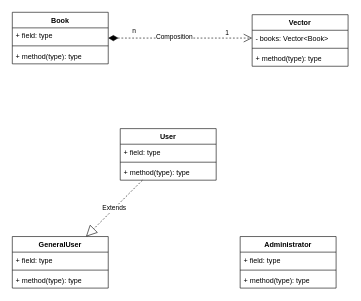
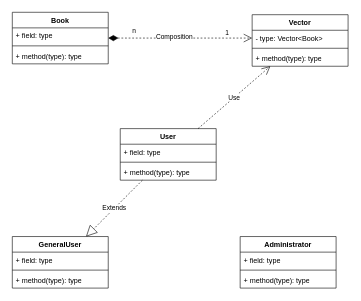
node "- books: Vector<Book>": label "- books: Vector<Book>" -> "- type: Vector<Book>"
edge "User" -> "Vector": added, label "Use"
